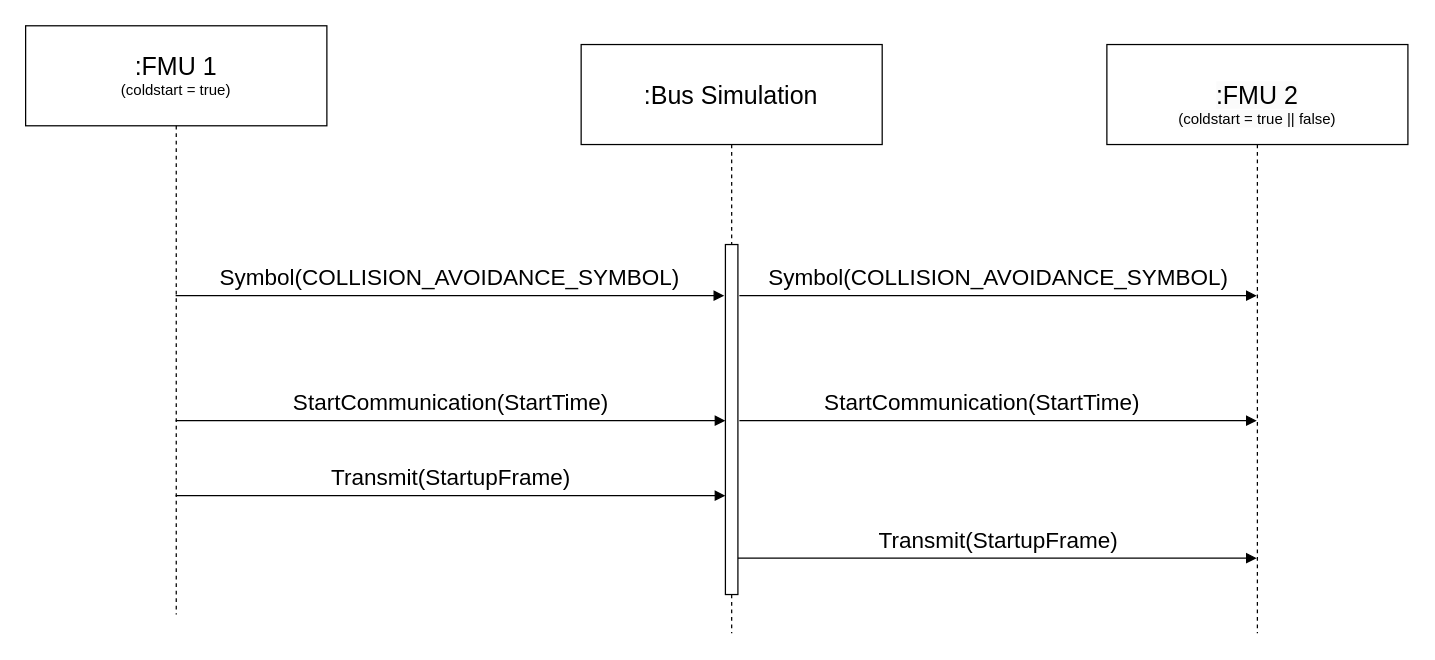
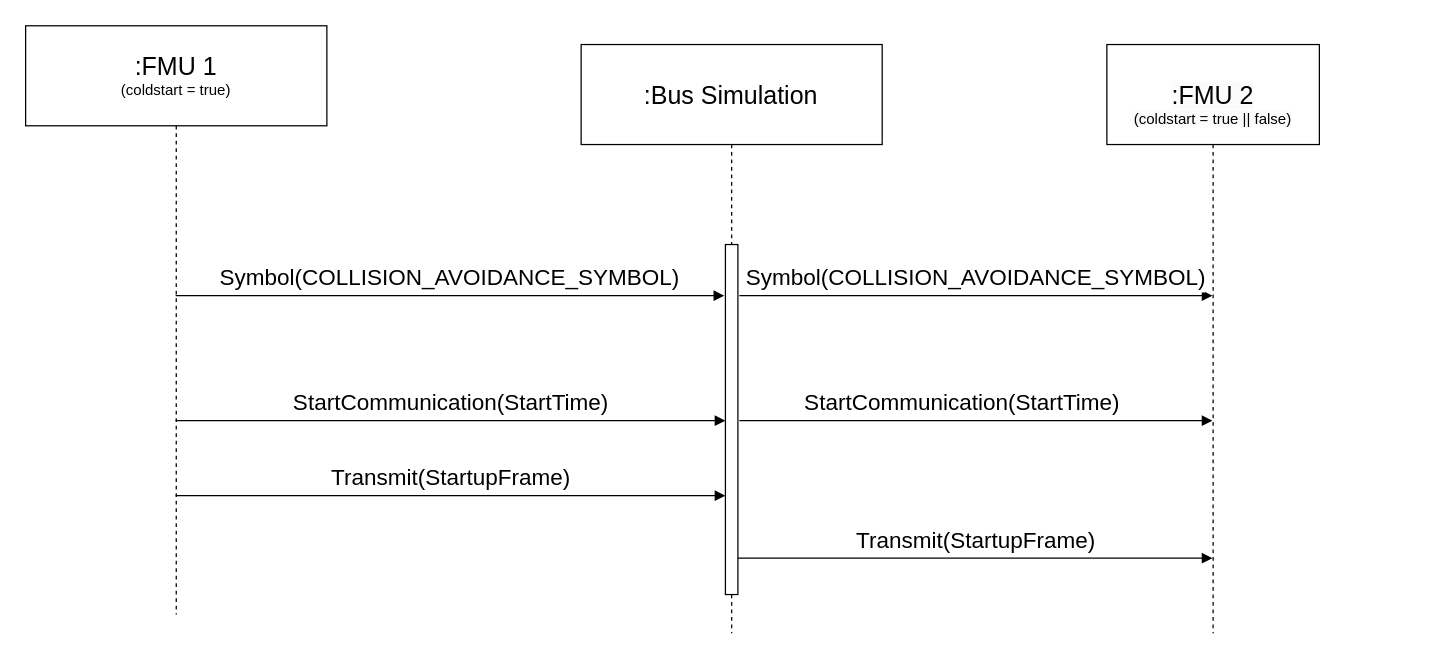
node ":FMU 2(coldstart = true || false)": size 301x589 -> 213x589
